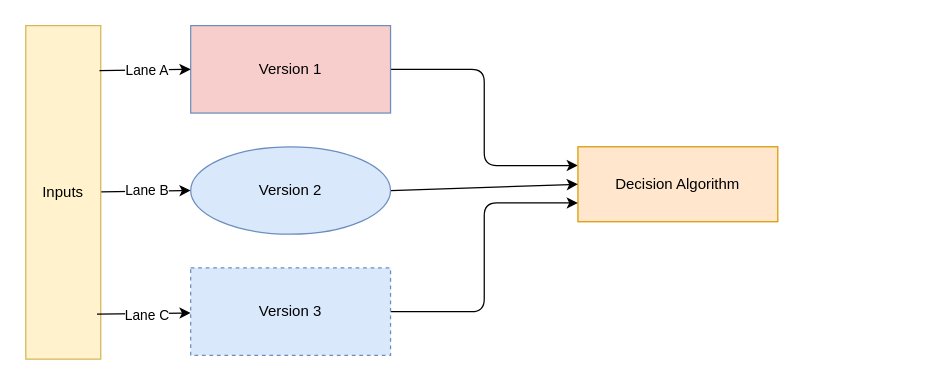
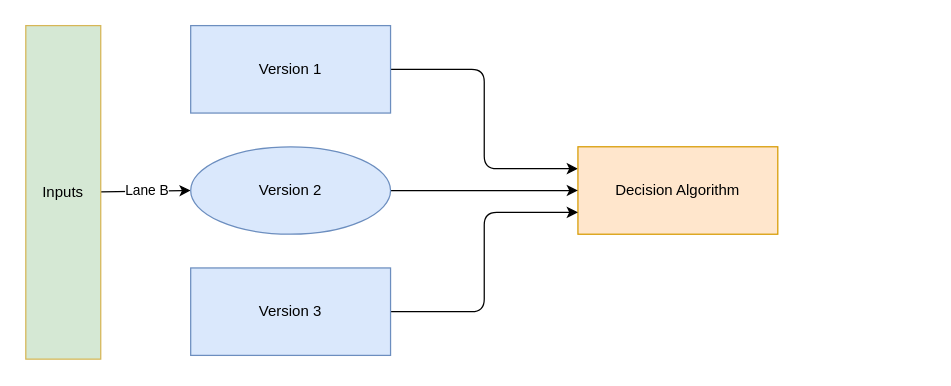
node "Version 1": fillcolor #f8cecc -> #dae8fc
edge "Inputs" -> "Version 1": removed, label "Lane A"
node "Decision Algorithm": size 200x75 -> 200x88
node "Inputs": fillcolor #fff2cc -> #d5e8d4
node "Version 3": style dashed -> solid
edge "Inputs" -> "Version 3": removed, label "Lane C"
